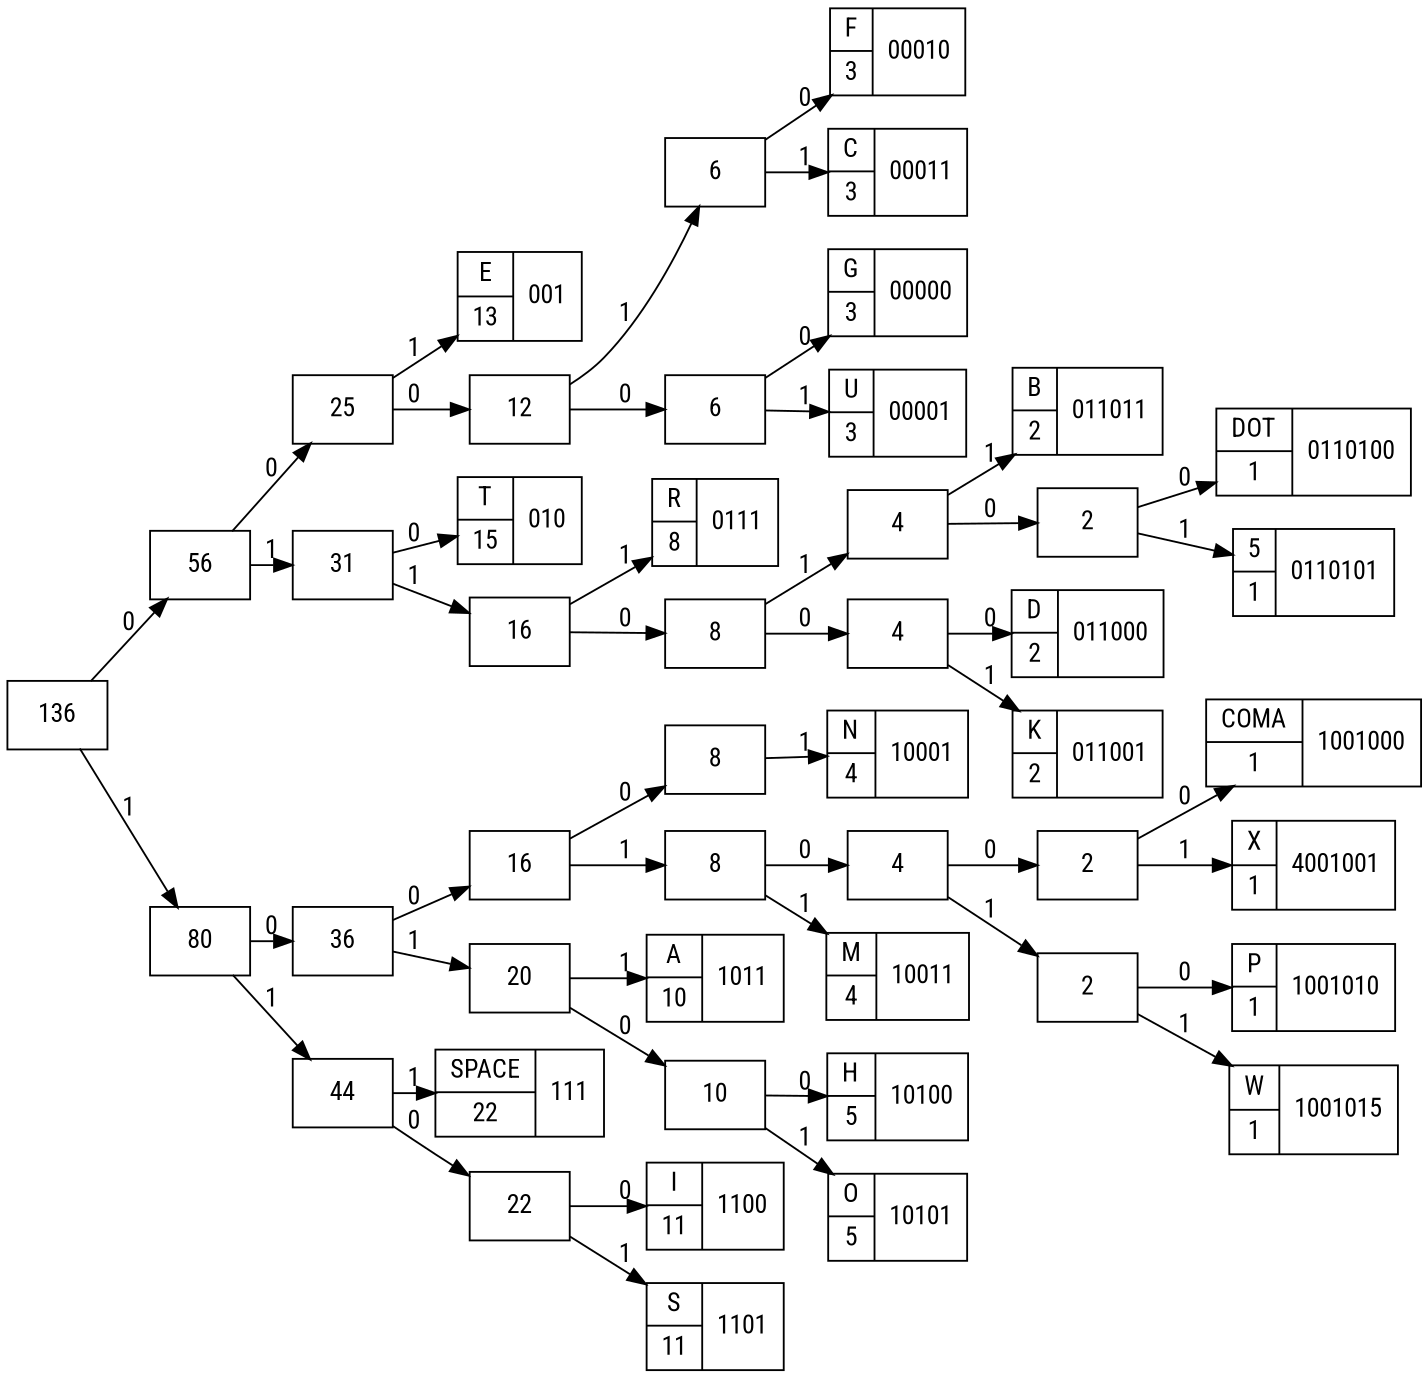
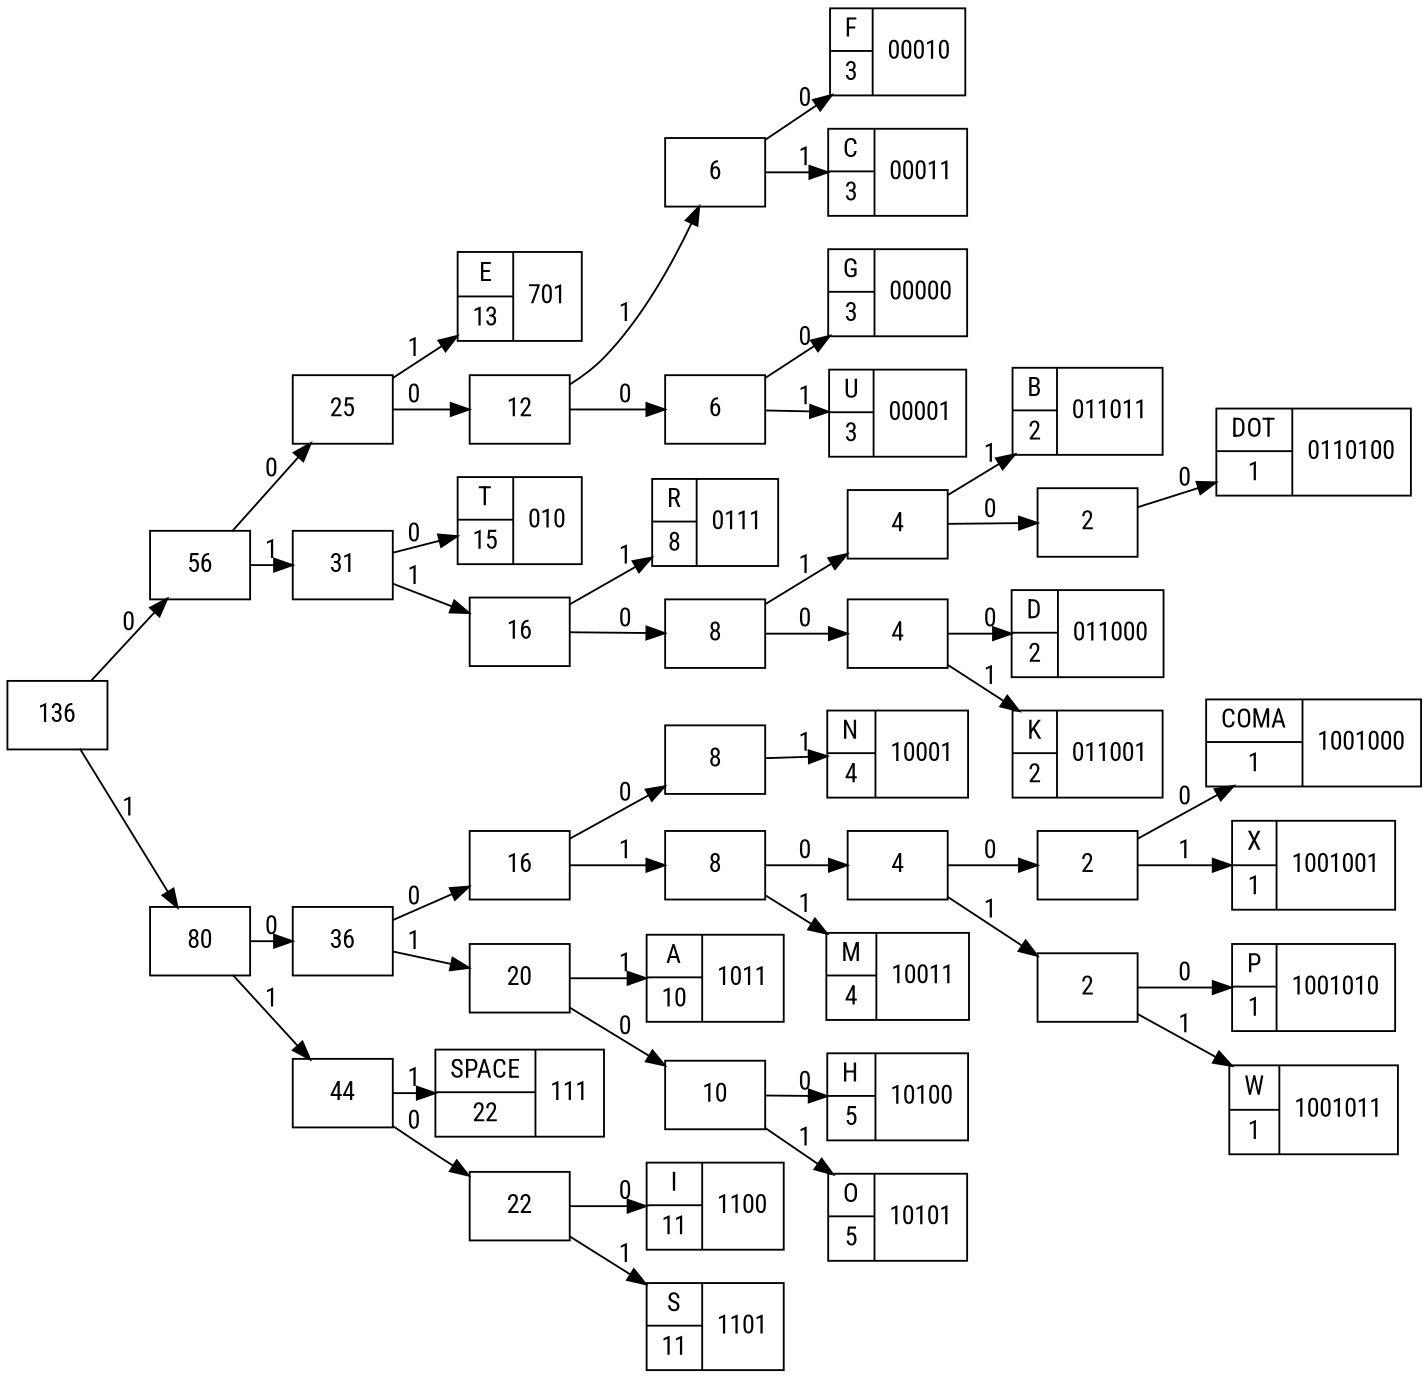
node "E": text "001" -> "701"
node "5": removed
node "X": text "4001001" -> "1001001"
node "W": text "1001015" -> "1001011"
